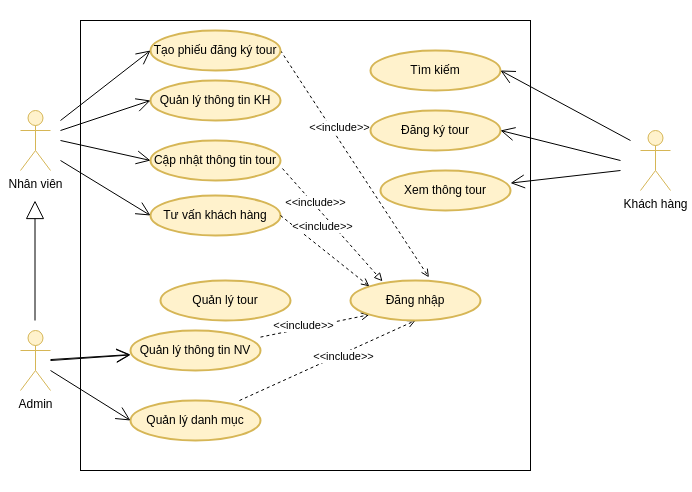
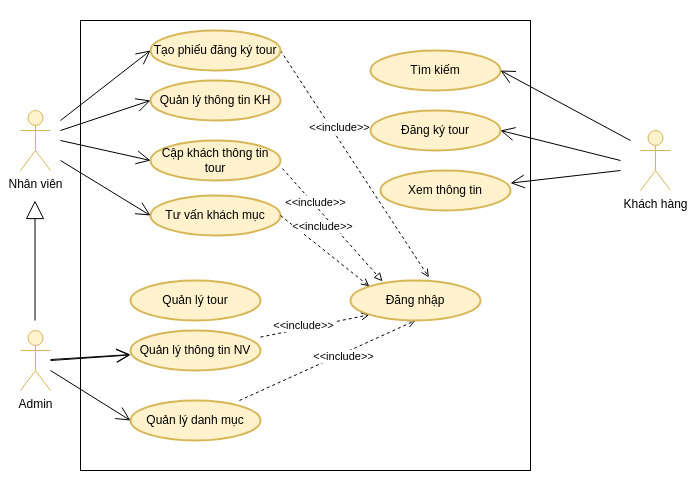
node "Cập nhật thông tin tour": label "Cập nhật thông tin tour" -> "Cập khách thông tin tour"
node "Xem thông tour": label "Xem thông tour" -> "Xem thông tin"
node "Tư vấn khách hàng": label "Tư vấn khách hàng" -> "Tư vấn khách mục"
node "Quản lý tour": moved (226, 301) -> (196, 301)
